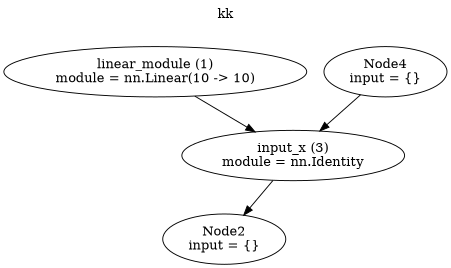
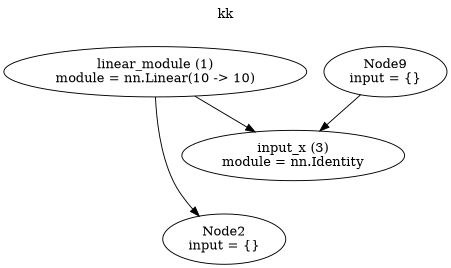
node "Node4 input = {}": label "Node4 input = {}" -> "Node9 input = {}"
edge "input_x (3) module = nn.Identity" -> "Node2 input = {}": now "linear_module (1) module = nn.Linear(10 -> 10)" -> "Node2 input = {}"
